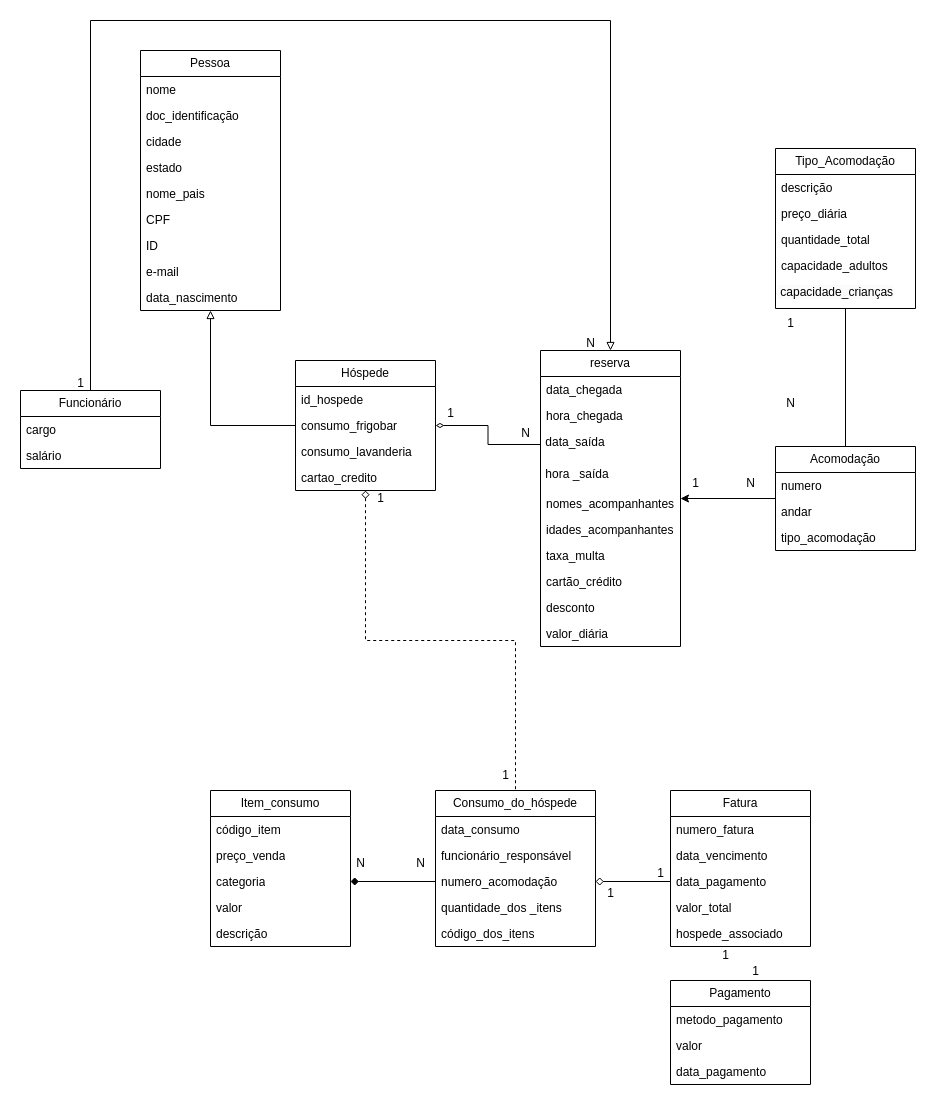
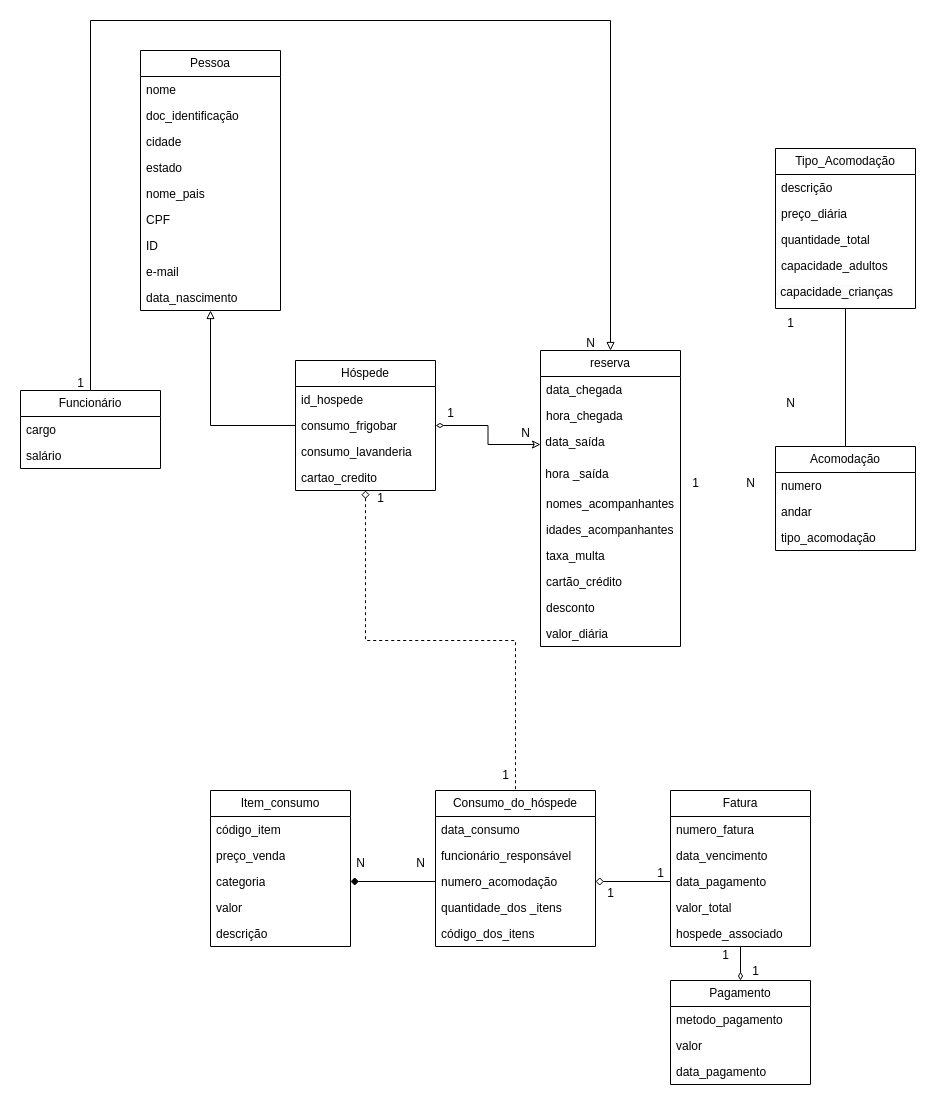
edge "data_saída" -> "Hóspede": arrowhead none -> classic
edge "Acomodação" -> "reserva": removed
edge "Fatura" -> "Pagamento": added
